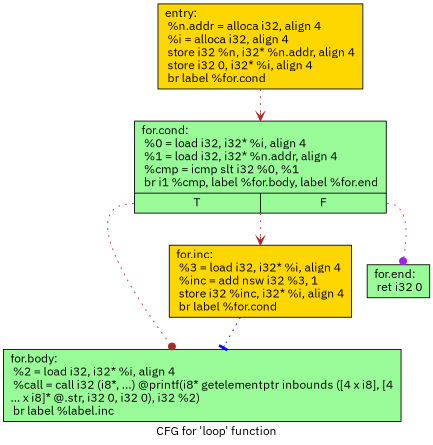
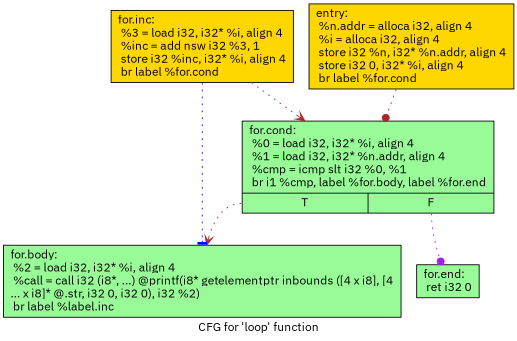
edge "entry:" -> "for.cond:": arrowhead vee -> dot
edge "for.cond:" -> "for.inc:": reversed
edge "for.cond:" -> "for.body:": arrowhead dot -> vee
